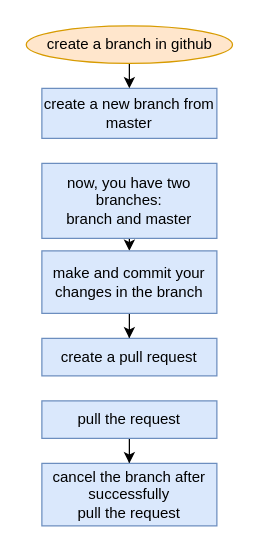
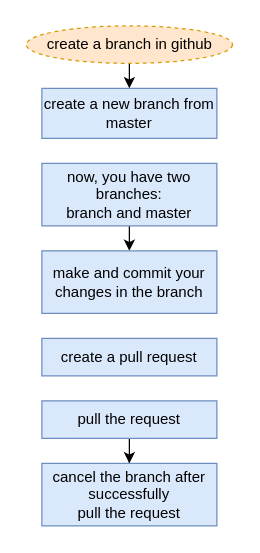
node "create a branch in github": style solid -> dashed
node "now, you have two branches: branch and master": size 175x75 -> 175x63
edge "make and commit your changes in the branch" -> "create a pull request": removed
